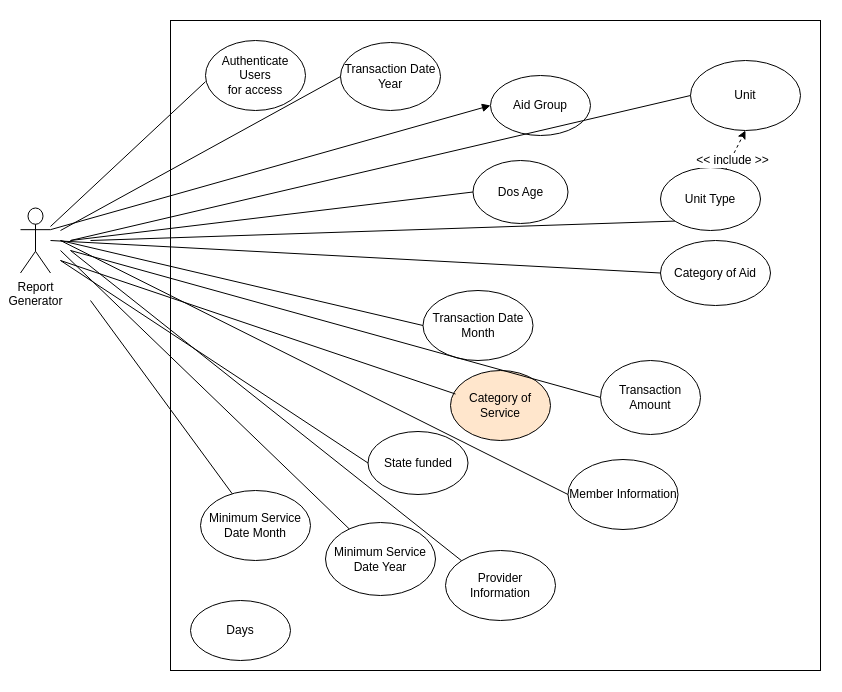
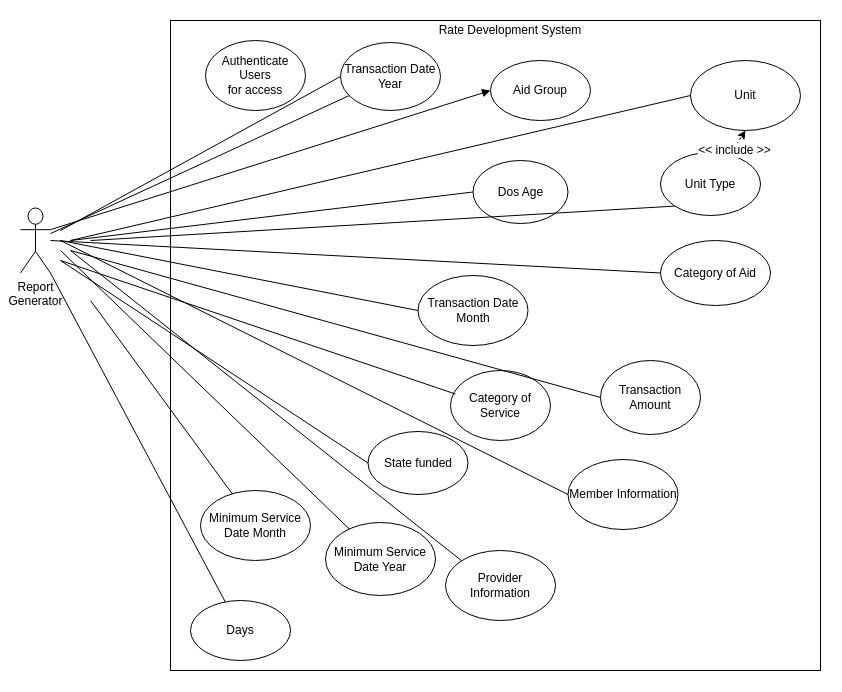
node "Rate Development System": added
node "Aid Group": moved (541, 106) -> (541, 91)
edge "Authenticate Users for access" -- "Report Generator": now "Transaction Date Year" -- "Report Generator"
node "Unit Type": moved (711, 199) -> (711, 184)
node "Transaction Date Month": moved (478, 326) -> (473, 311)
node "Category of Service": fillcolor #ffe6cc -> #ffffff
edge "Report Generator" -- "Days": added
